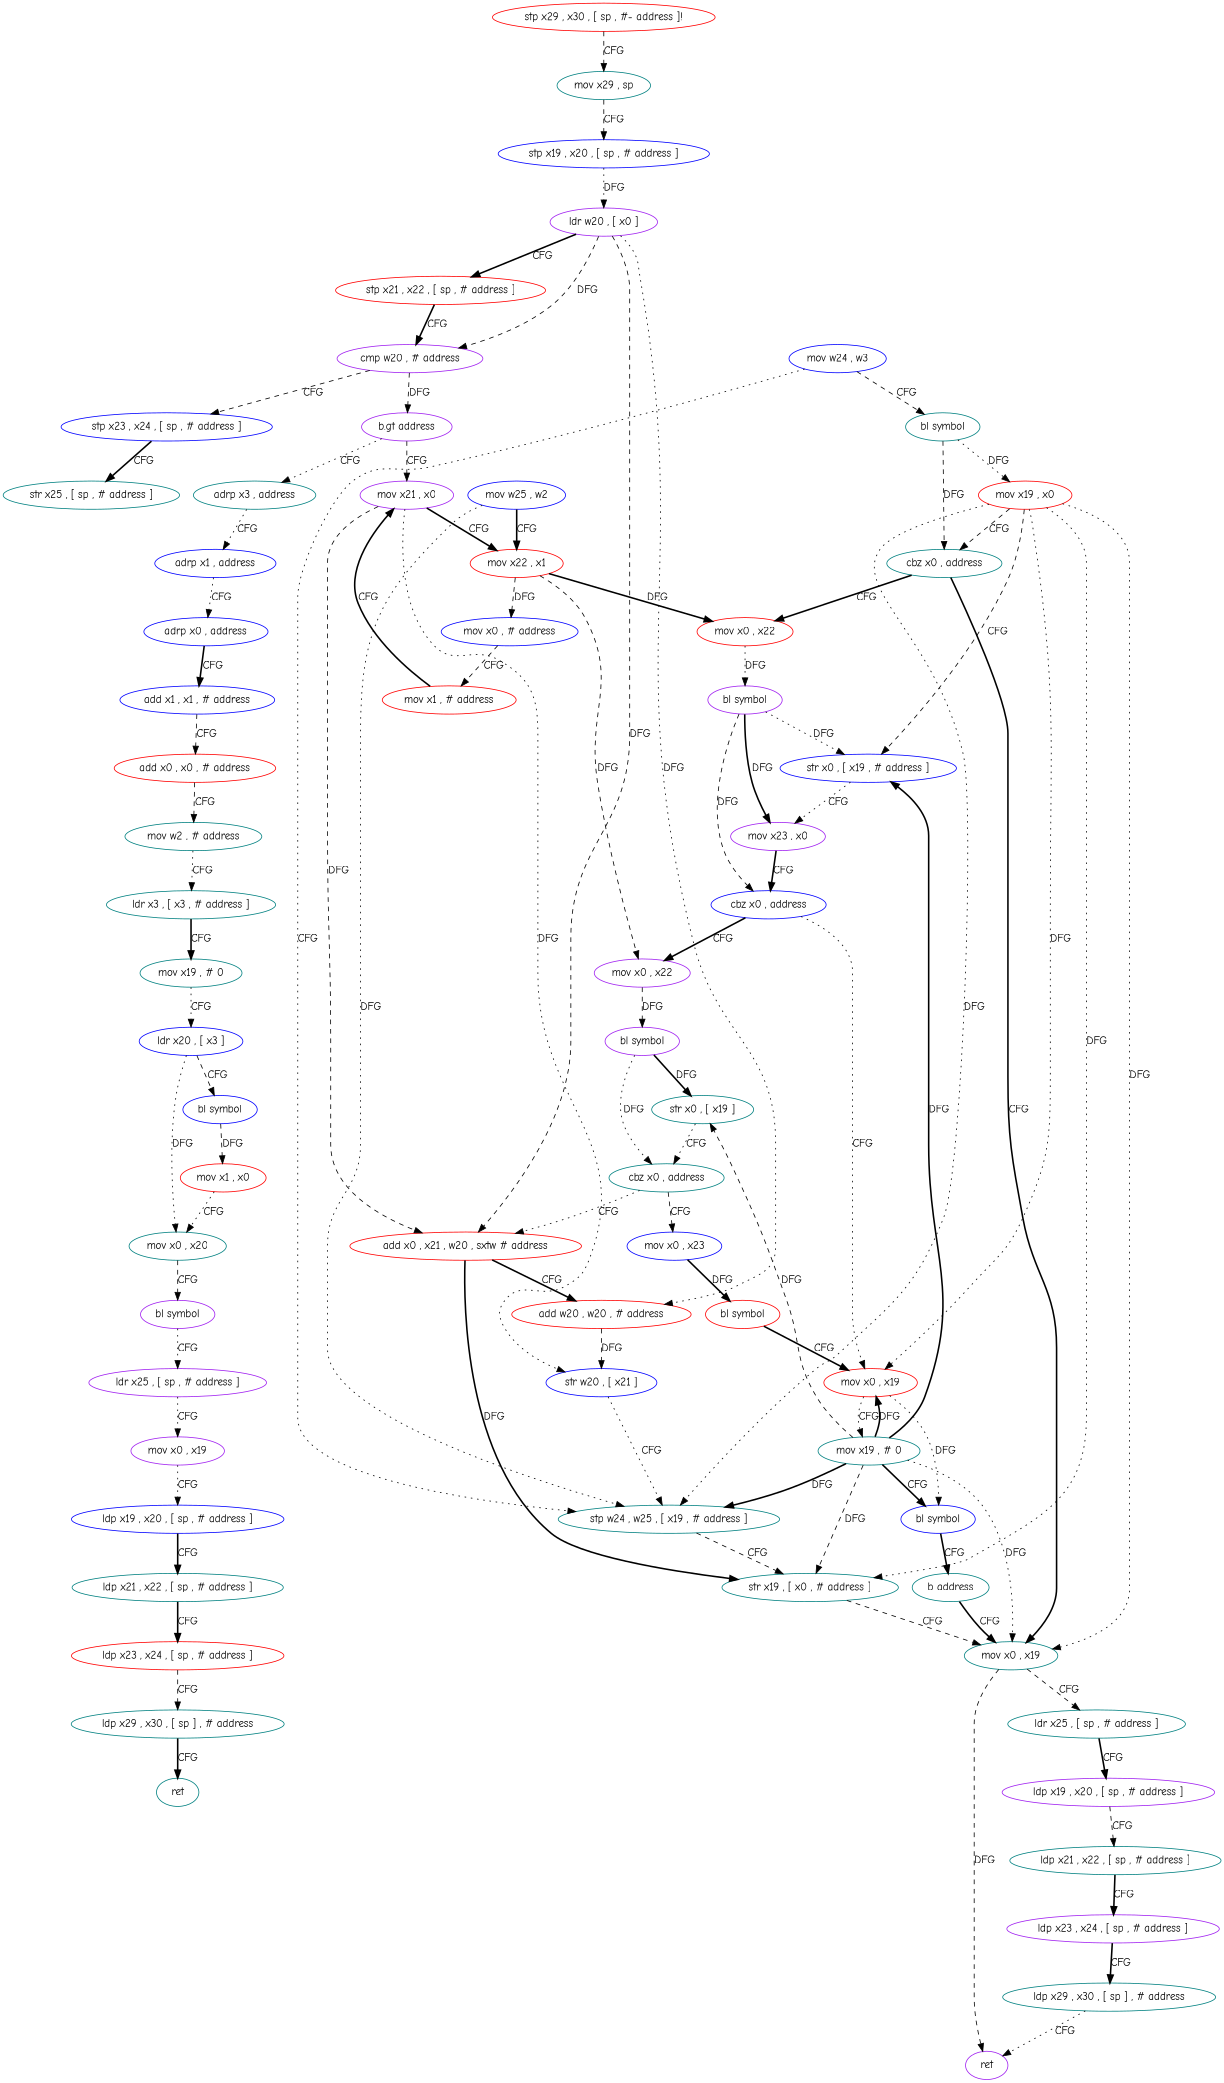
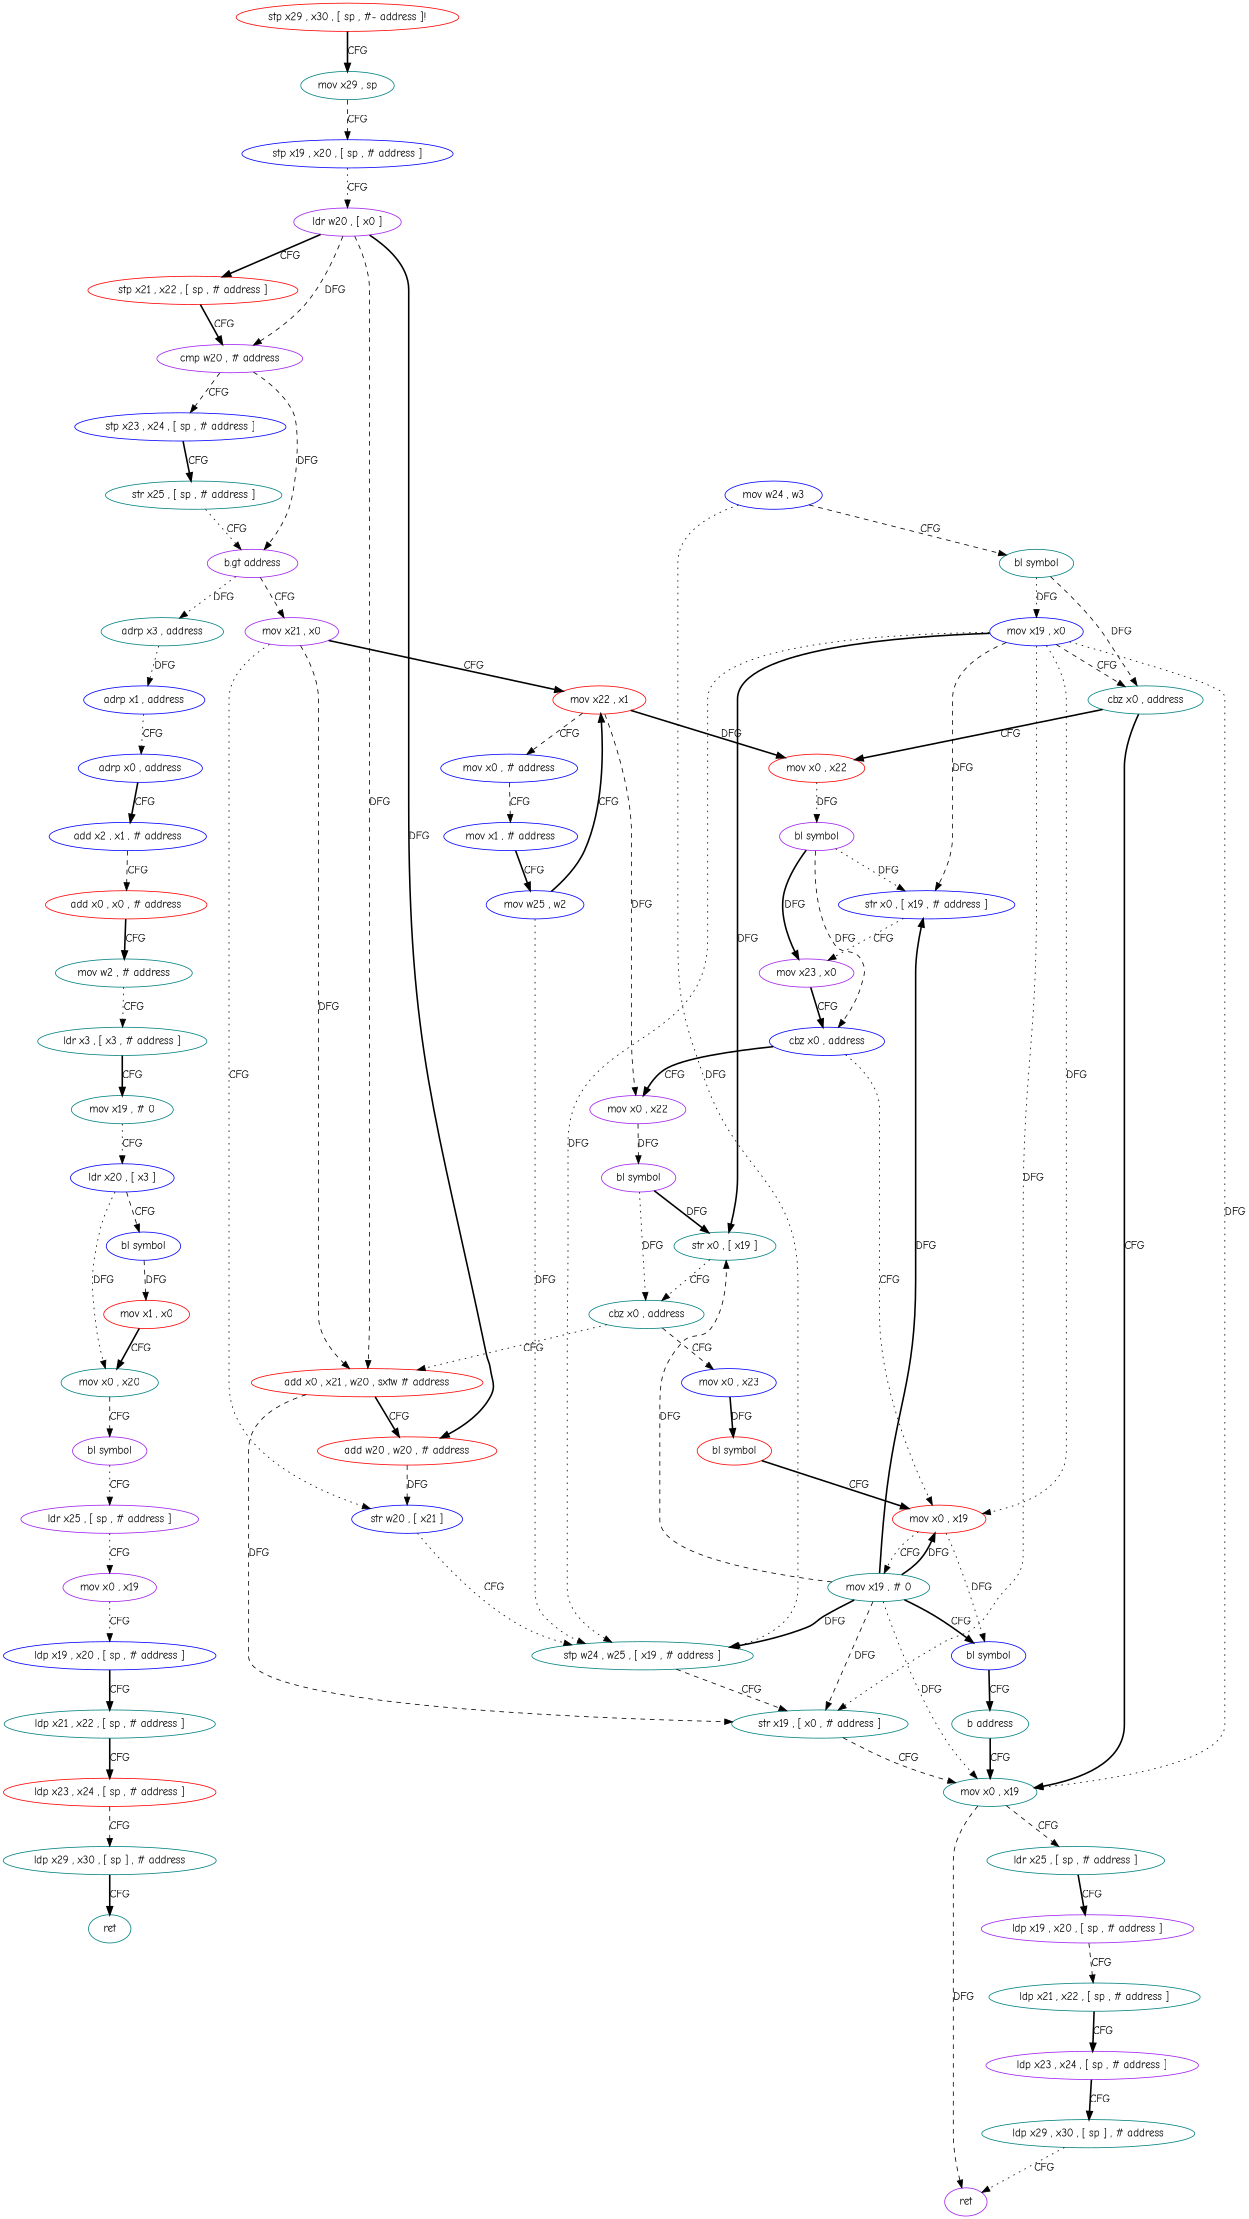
edge "stp x29 , x30 , [ sp , #- address ]!" -> "mov x29 , sp": style dashed -> bold
edge "stp x19 , x20 , [ sp , # address ]" -> "ldr w20 , [ x0 ]": label "DFG" -> "CFG"
edge "b.gt address" -> "adrp x3 , address": label "CFG" -> "DFG"
node "mov x19 , x0": color red -> blue
edge "str x25 , [ sp , # address ]" -> "b.gt address": added, label "CFG"
edge "adrp x3 , address" -> "adrp x1 , address": label "CFG" -> "DFG"
edge "mov x22 , x1" -> "mov x0 , # address": label "DFG" -> "CFG"
edge "mov x1 , # address" -> "mov x21 , x0": now "mov x1 , # address" -> "mov w25 , w2"
edge "mov x19 , x0" -> "str x0 , [ x19 , # address ]": label "CFG" -> "DFG"
node "add x1 , x1 , # address": label "add x1 , x1 , # address" -> "add x2 , x1 , # address"
node "mov x1 , # address": color red -> blue
edge "add x0 , x0 , # address" -> "mov w2 , # address": style dashed -> bold
edge "ldr w20 , [ x0 ]" -> "add w20 , w20 , # address": style dotted -> bold
edge "mov x19 , x0" -> "str x0 , [ x19 ]": added, label "DFG"
edge "mov w24 , w3" -> "stp w24 , w25 , [ x19 , # address ]": label "CFG" -> "DFG"
edge "mov x21 , x0" -> "str w20 , [ x21 ]": label "DFG" -> "CFG"
edge "mov x1 , x0" -> "mov x0 , x20": style dotted -> bold
edge "add x0 , x21 , w20 , sxtw # address" -> "str x19 , [ x0 , # address ]": style bold -> dashed
